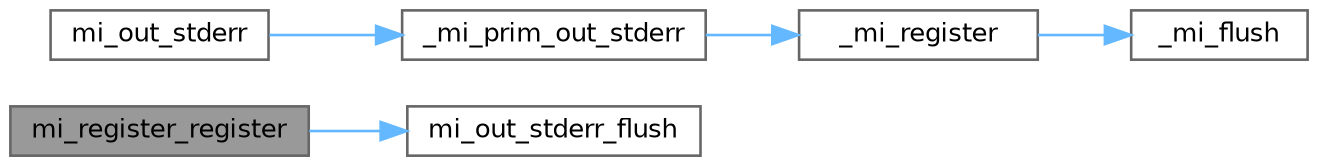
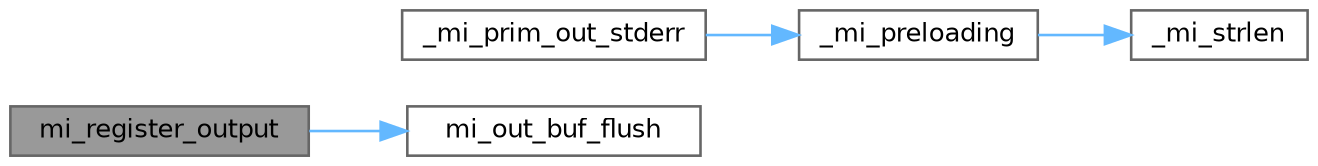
node "mi_out_stderr": removed
node "_mi_register": label "_mi_register" -> "_mi_preloading"
node "_mi_flush": label "_mi_flush" -> "_mi_strlen"
node "mi_register_register": label "mi_register_register" -> "mi_register_output"
node "mi_out_stderr_flush": label "mi_out_stderr_flush" -> "mi_out_buf_flush"
